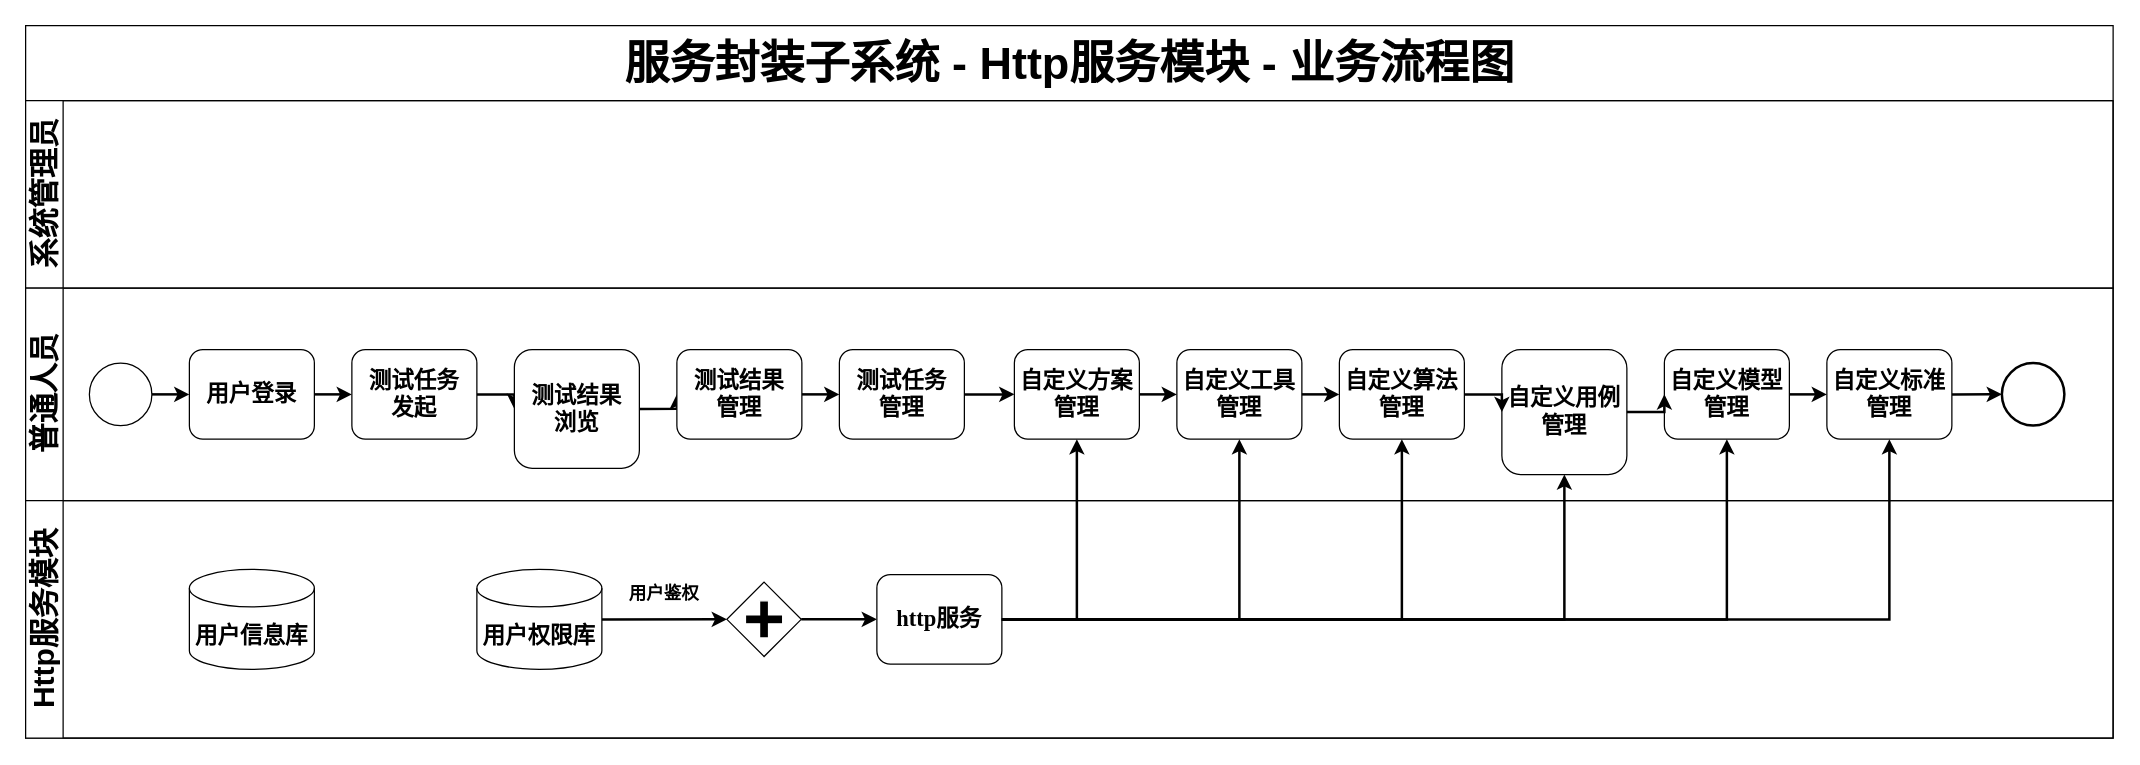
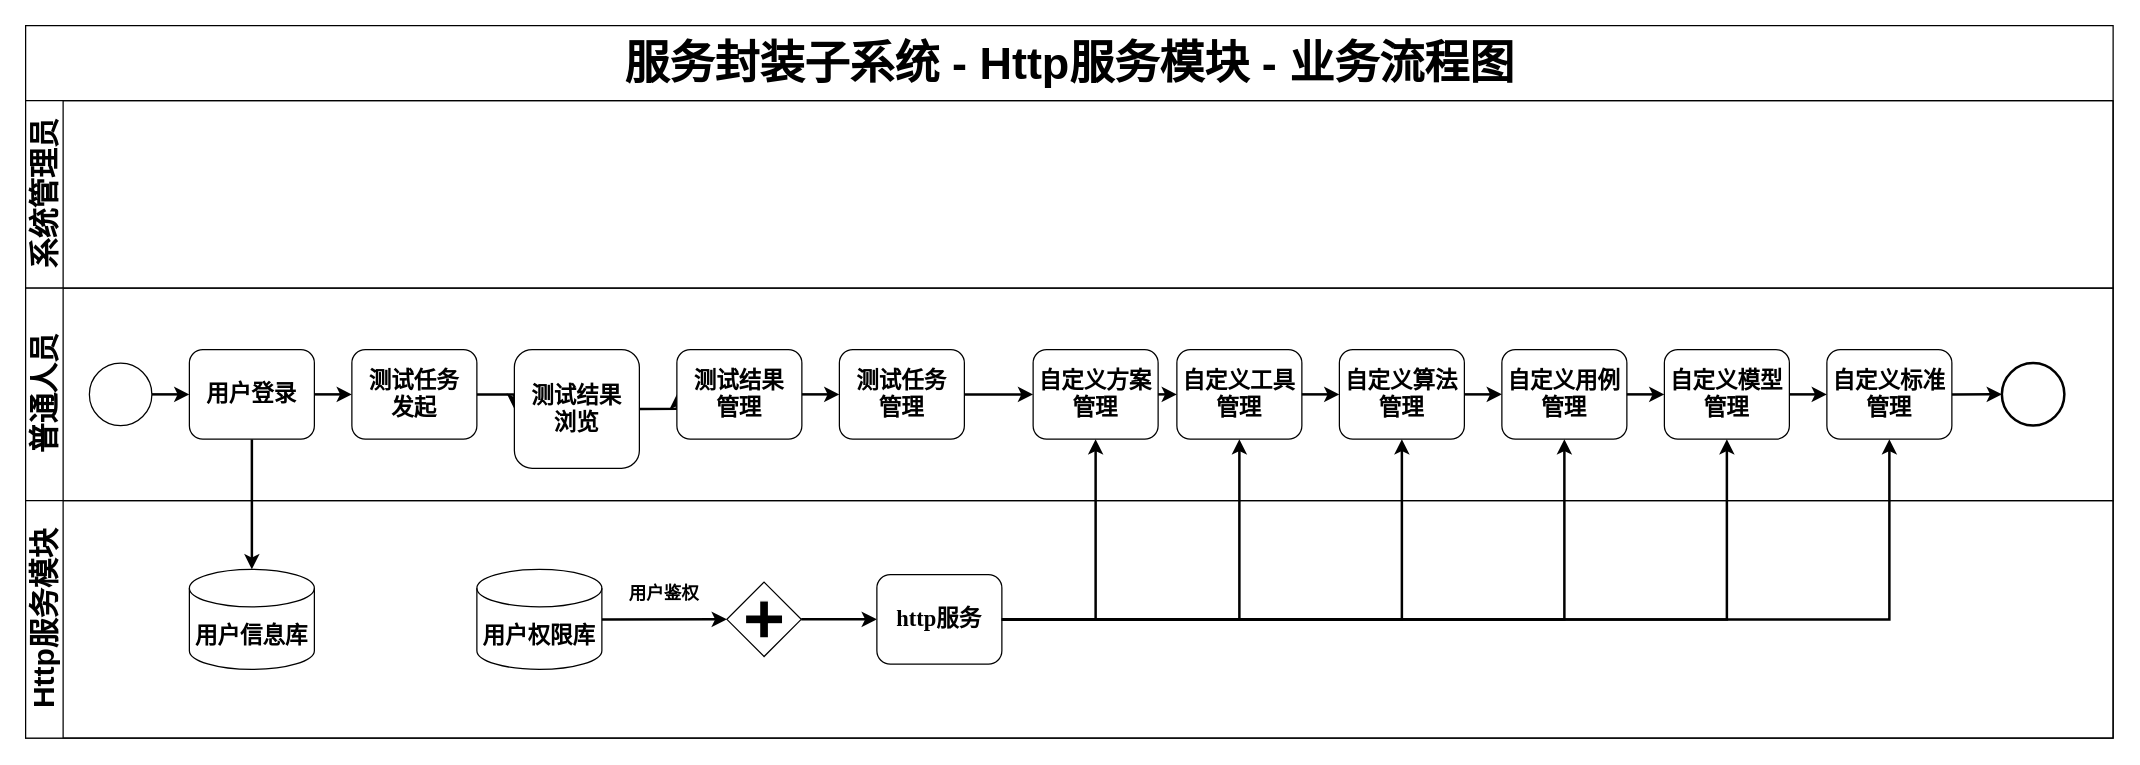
node "自定义方案 管理": moved (1077, 394) -> (1096, 394)
node "自定义用例 管理": size 125x125 -> 125x90
edge "用户登录" -> "用户信息库": added
